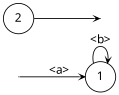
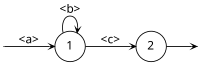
edge "1" -> "2": added, label "<c>"
